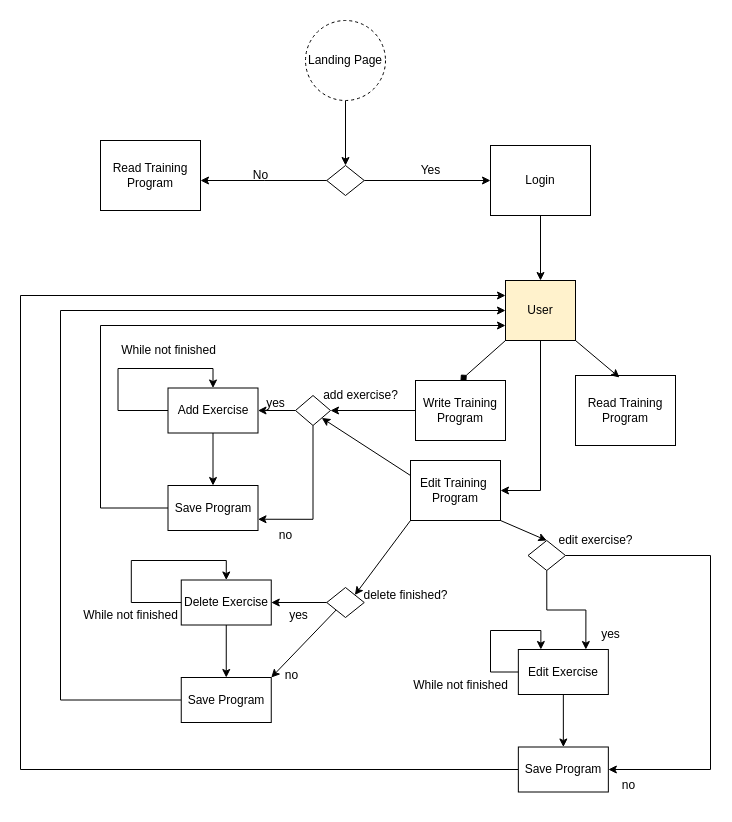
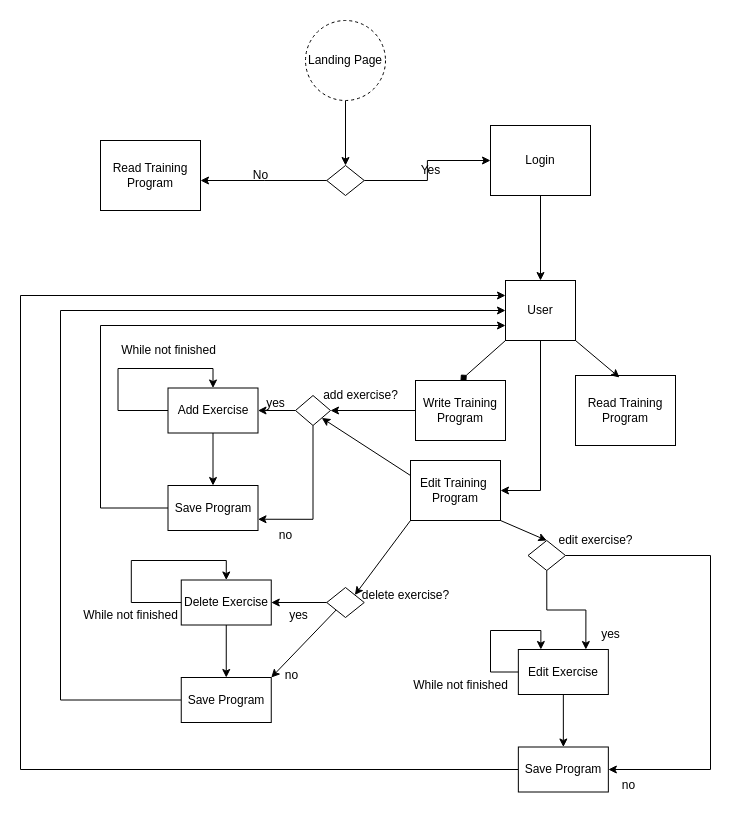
node "Login": moved (541, 181) -> (541, 161)
node "User": fillcolor #fff2cc -> #ffffff
node "delete finished?": label "delete finished?" -> "delete exercise?"
